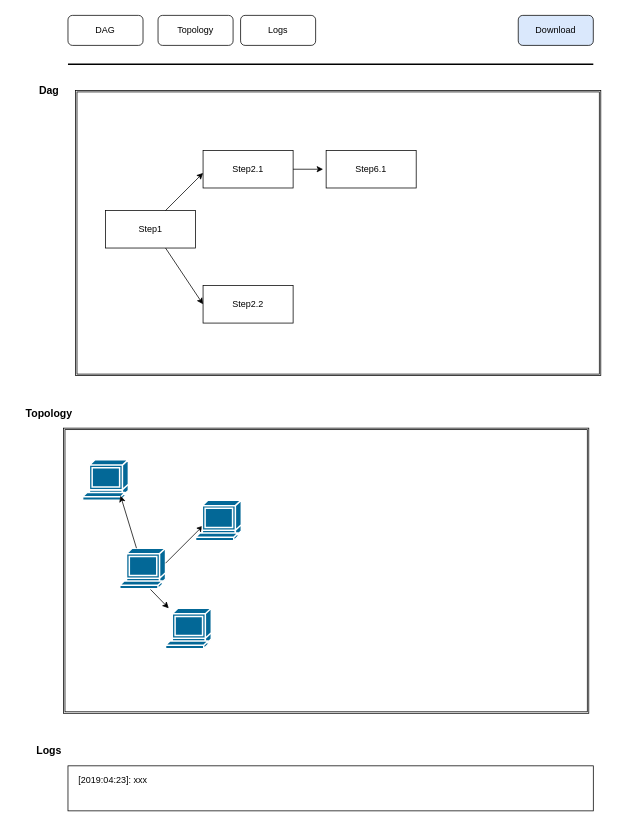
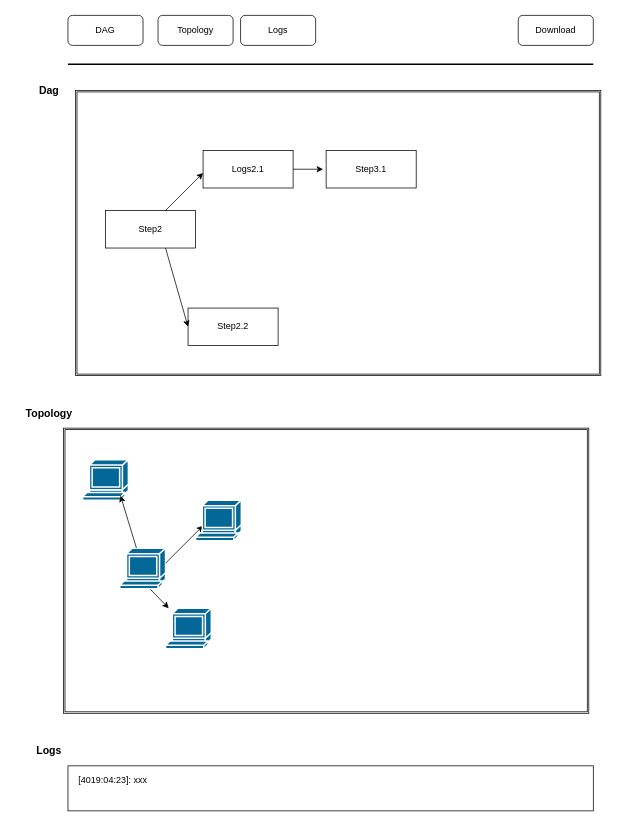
node "Download": fillcolor #dae8fc -> #ffffff
node "Step2.1": label "Step2.1" -> "Logs2.1"
node "Step6.1": label "Step6.1" -> "Step3.1"
node "Step1": label "Step1" -> "Step2"
node "Step2.2": moved (248, 304) -> (233, 327)
node "[2019:04:23]: xxx": label "[2019:04:23]: xxx" -> "[4019:04:23]: xxx"
